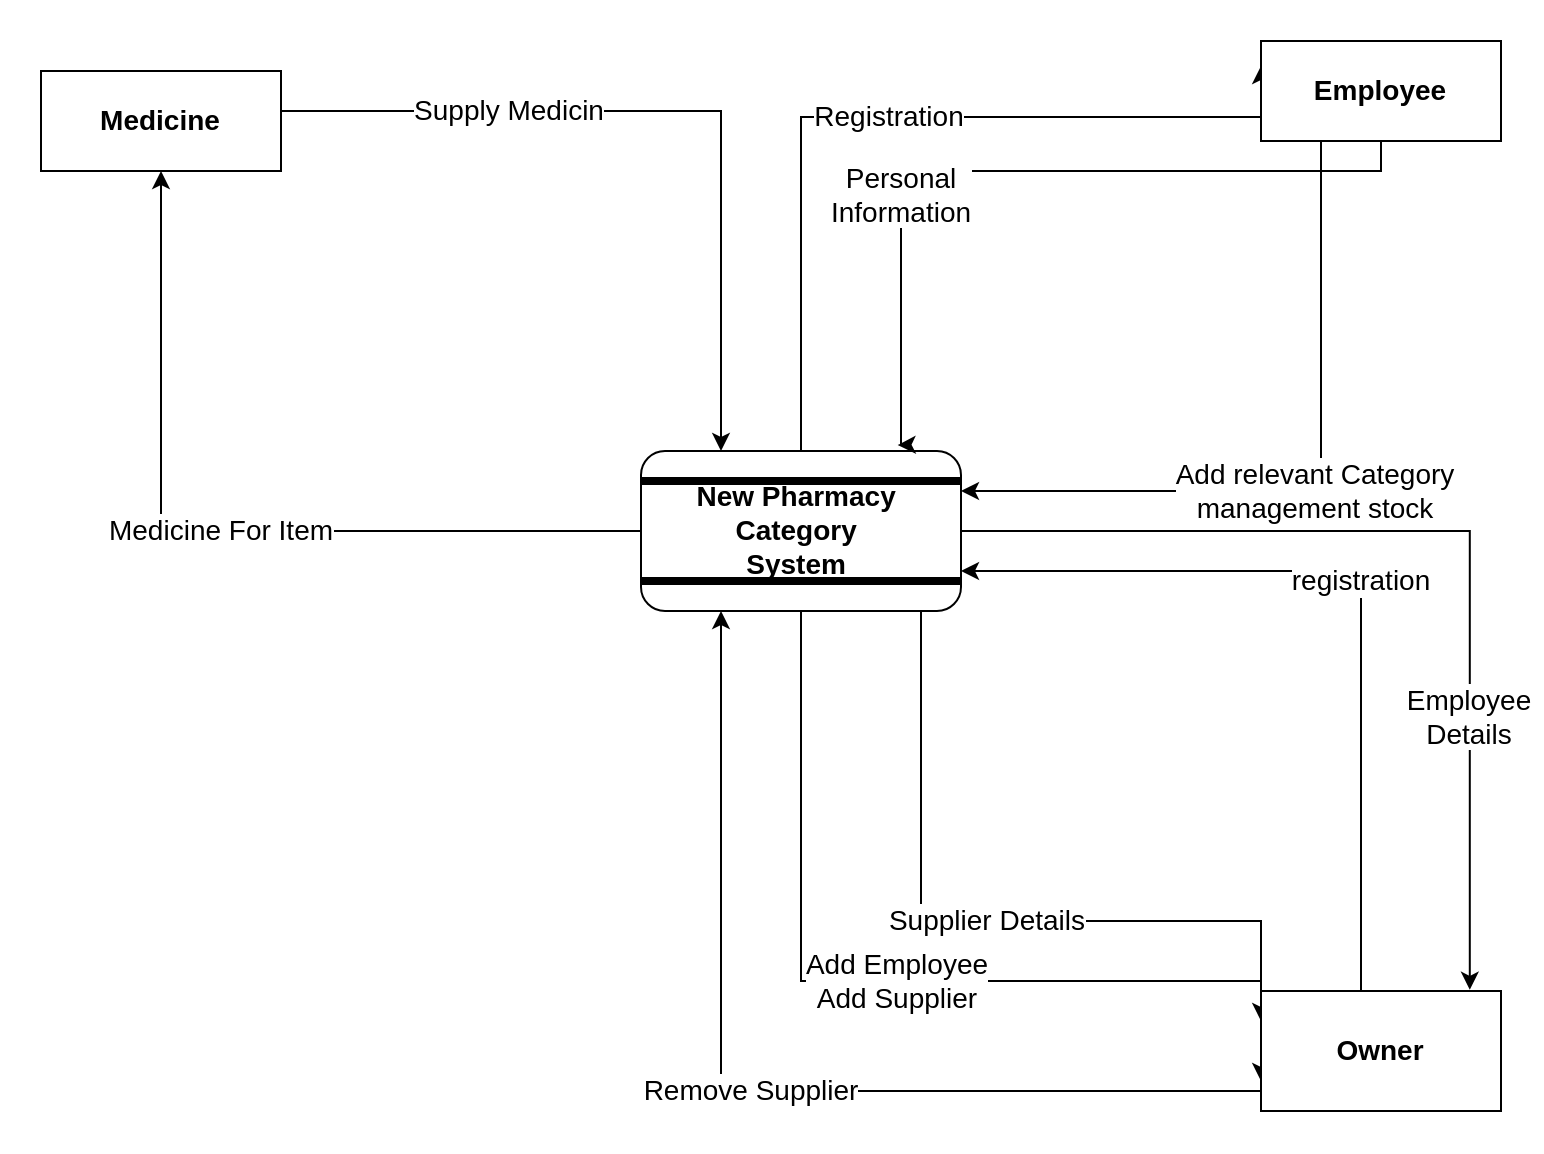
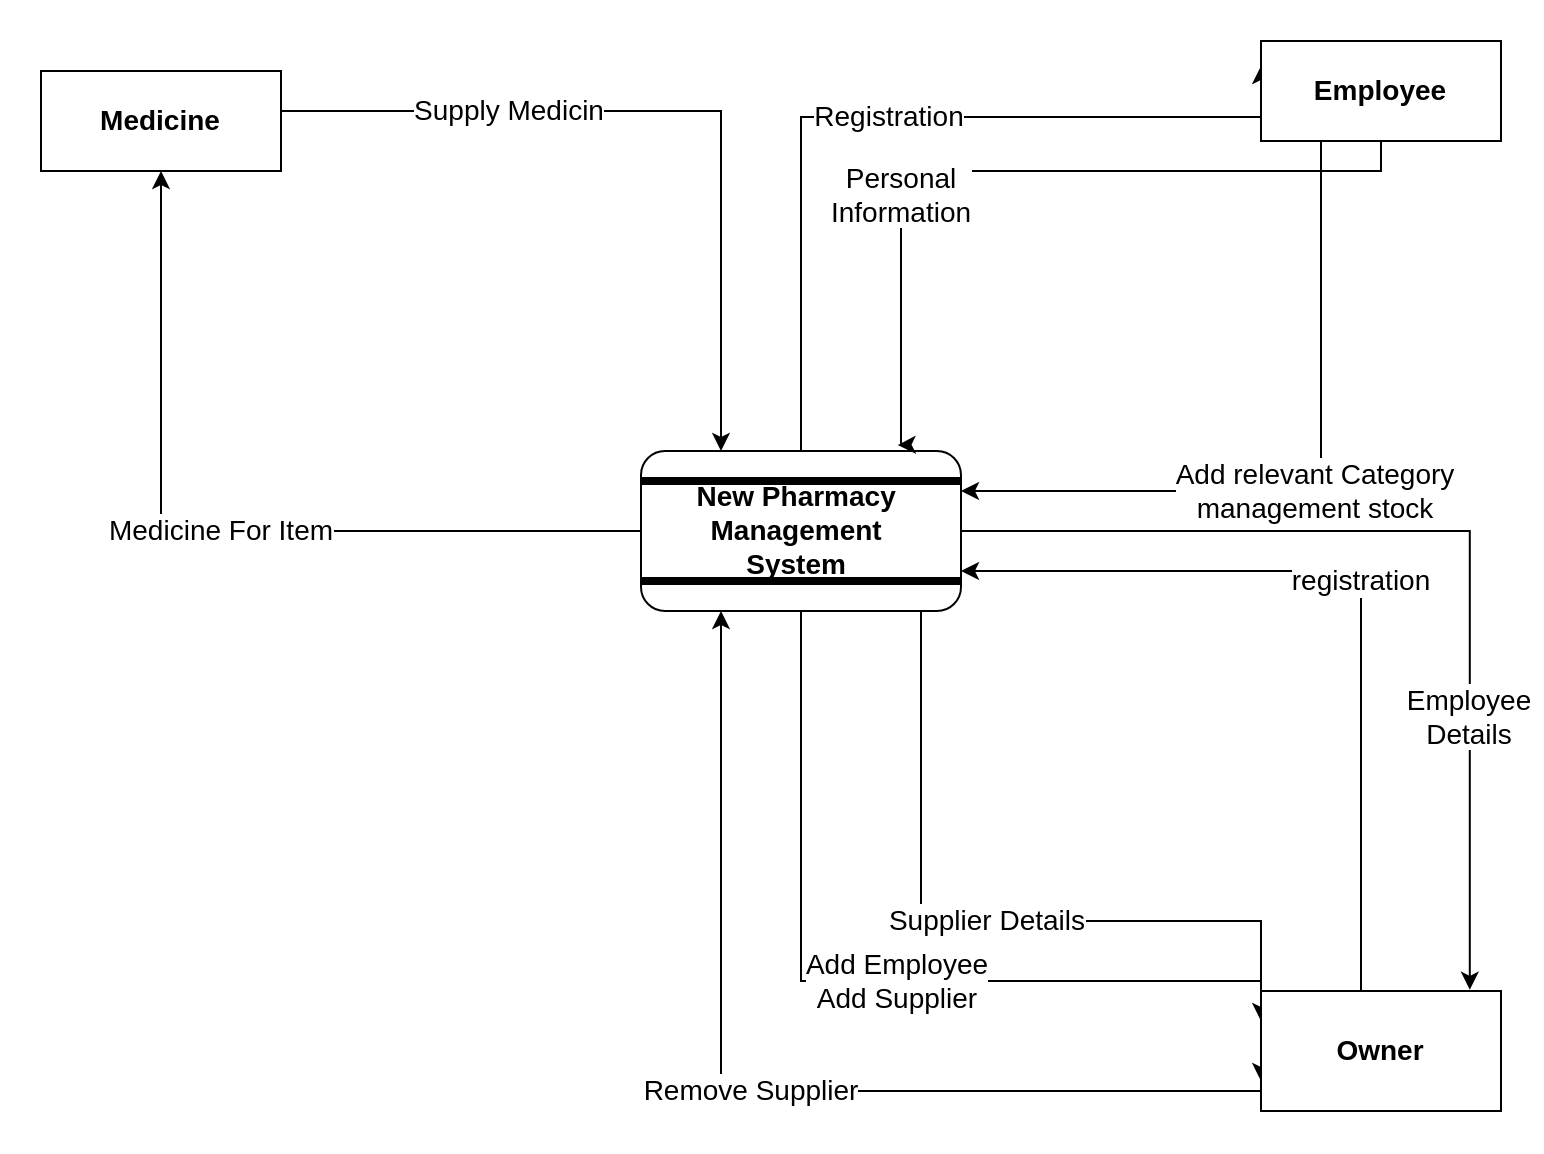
node "New Pharmacy Category System": label "New Pharmacy Category System" -> "New Pharmacy Management System"
